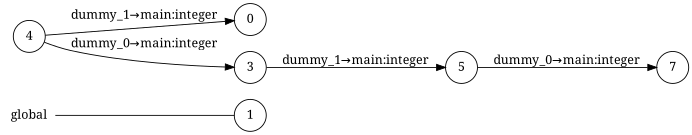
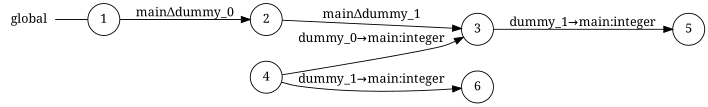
node "0": label "0" -> "6"
node "2": added
node "7": removed
